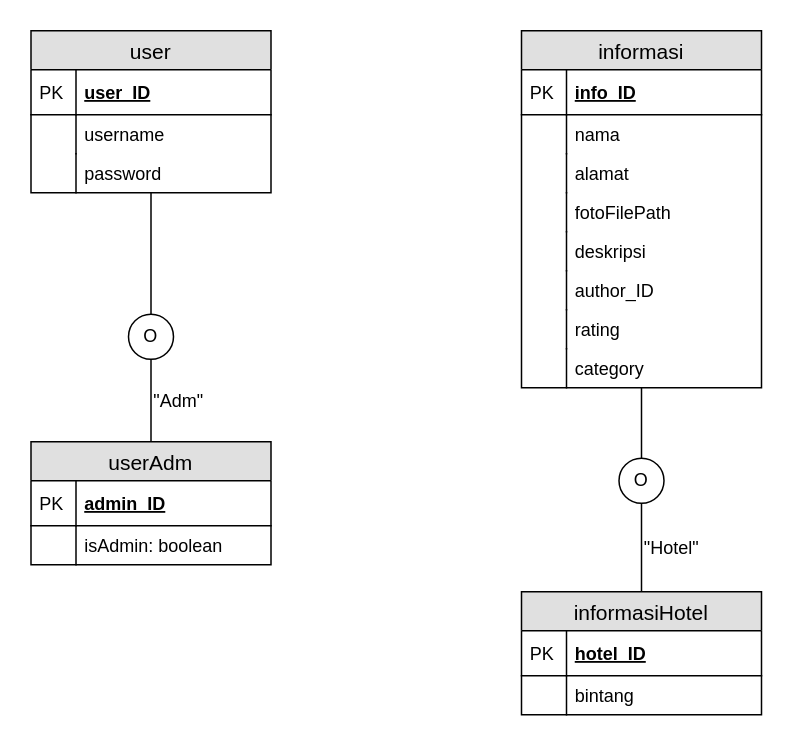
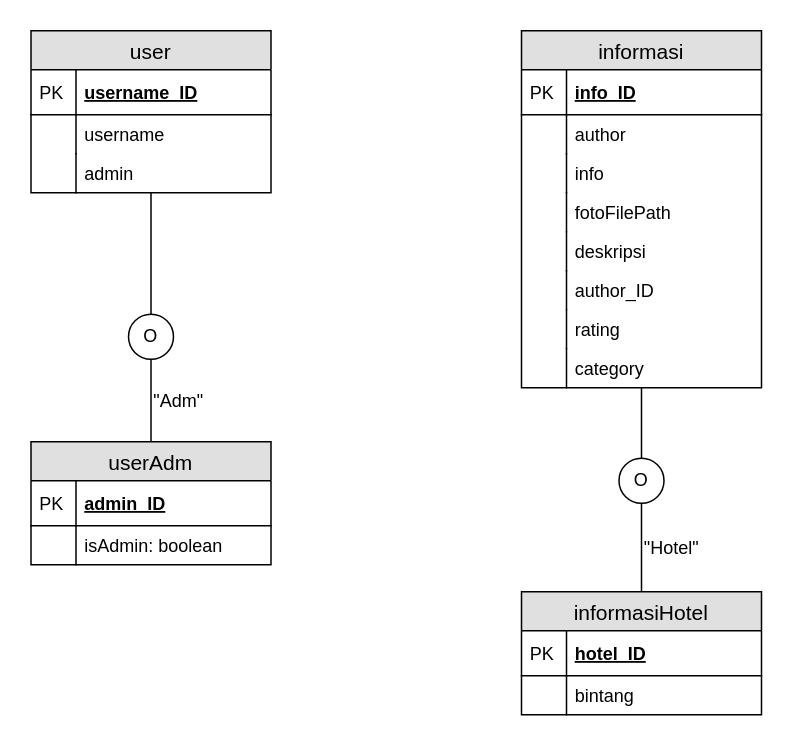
node "user_ID": label "user_ID" -> "username_ID"
node "nama": label "nama" -> "author"
node "password": label "password" -> "admin"
node "alamat": label "alamat" -> "info"
